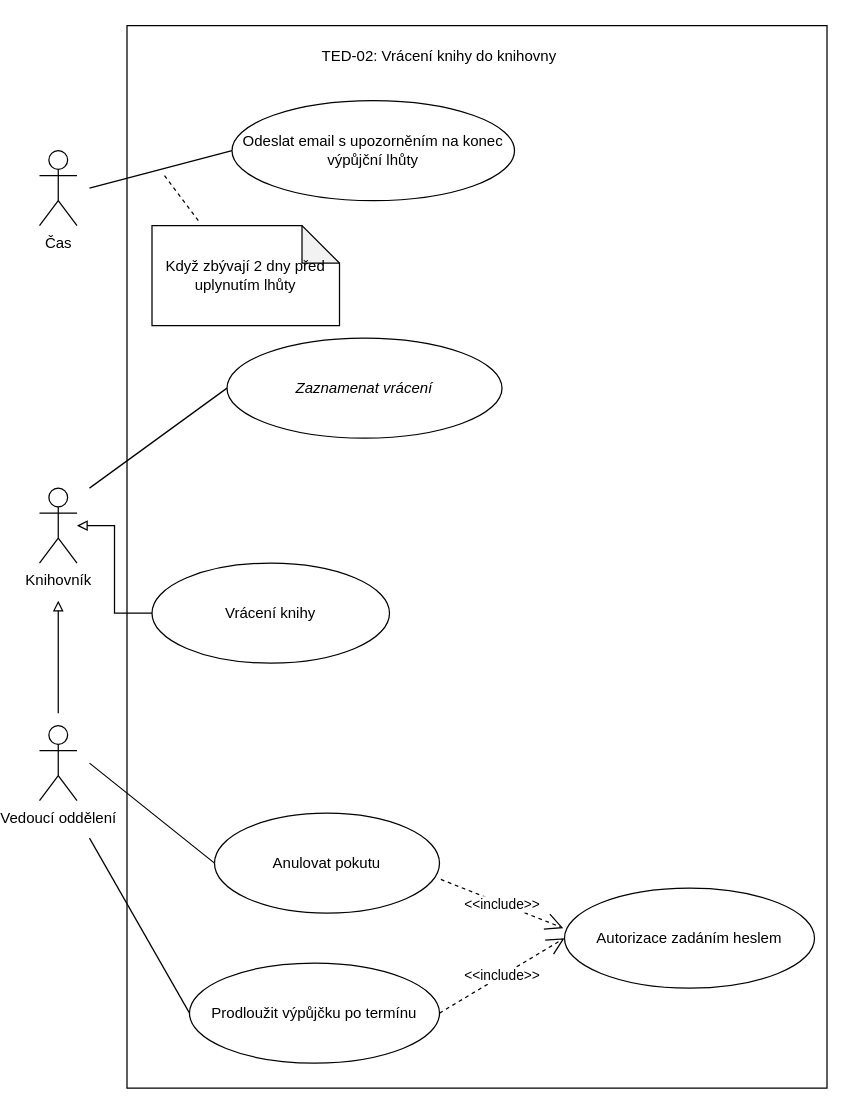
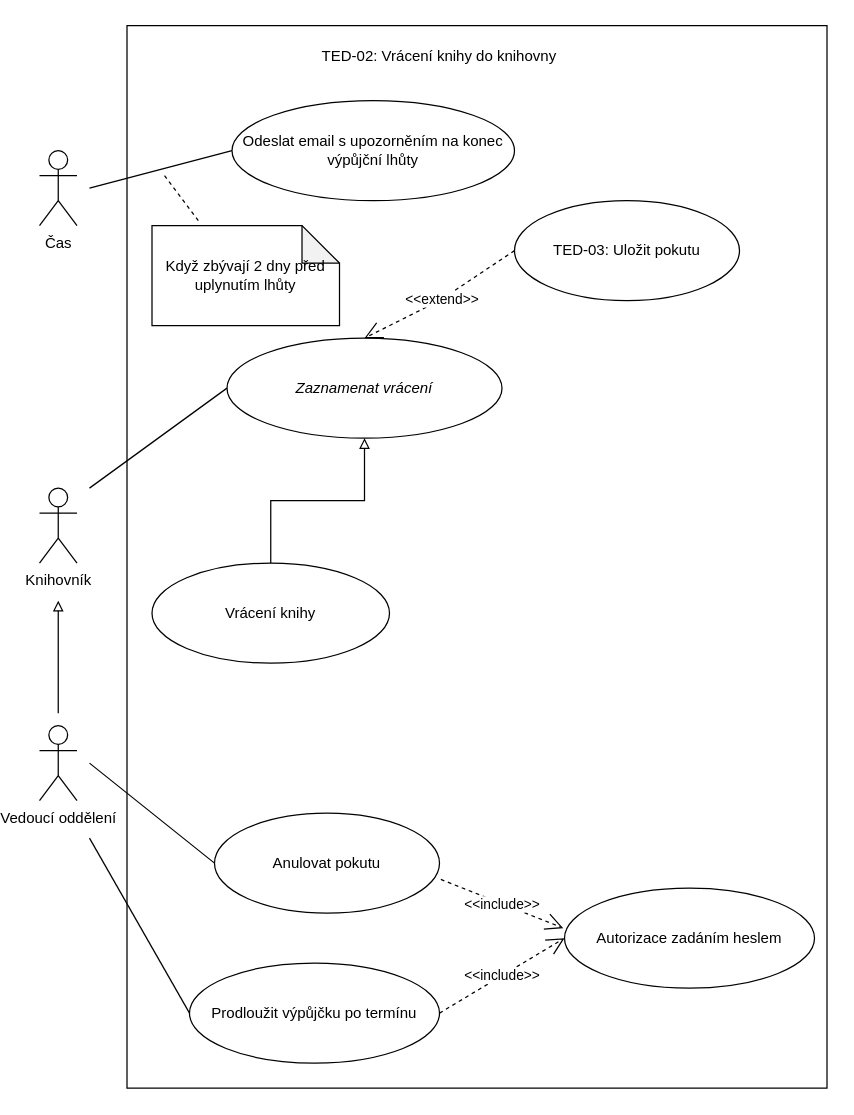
node "TED-03: Uložit pokutu": added
edge "TED-03: Uložit pokutu" -> "Zaznamenat vrácení": added, label "<<extend>>"
edge "Vrácení knihy" -> "Knihovník": now "Vrácení knihy" -> "Zaznamenat vrácení"
